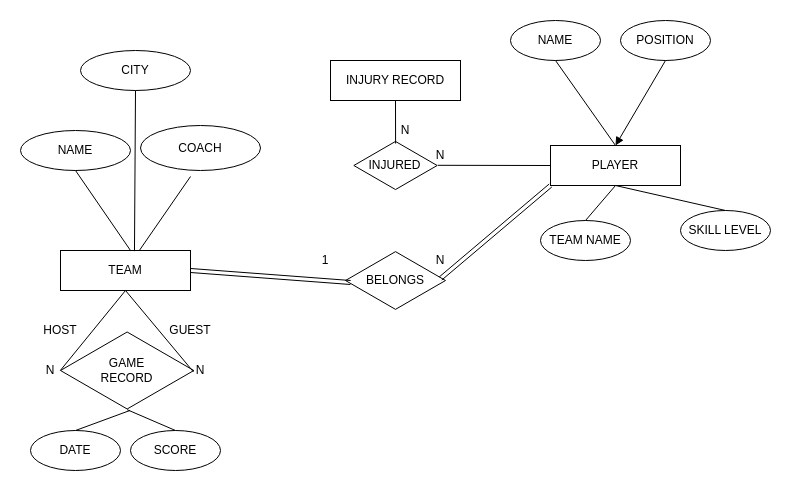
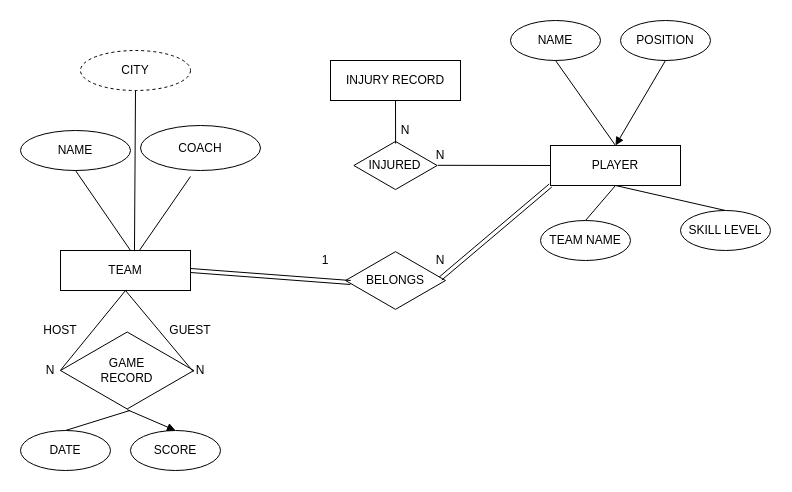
node "CITY": style solid -> dashed
edge "GAME RECORD" -- "SCORE": arrowhead none -> block
node "DATE": moved (76, 451) -> (66, 451)
